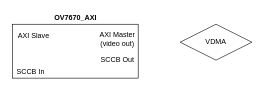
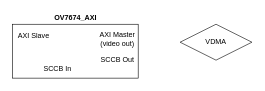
node "OV7670_AXI": label "OV7670_AXI" -> "OV7674_AXI"
node "SCCB In": moved (30, 72) -> (57, 69)
